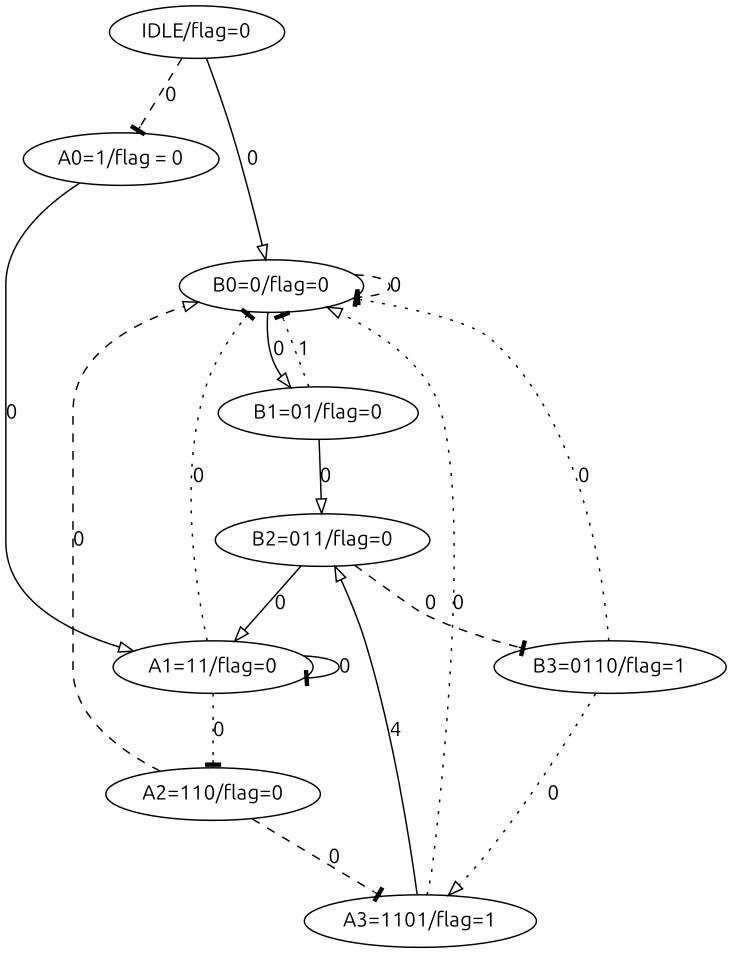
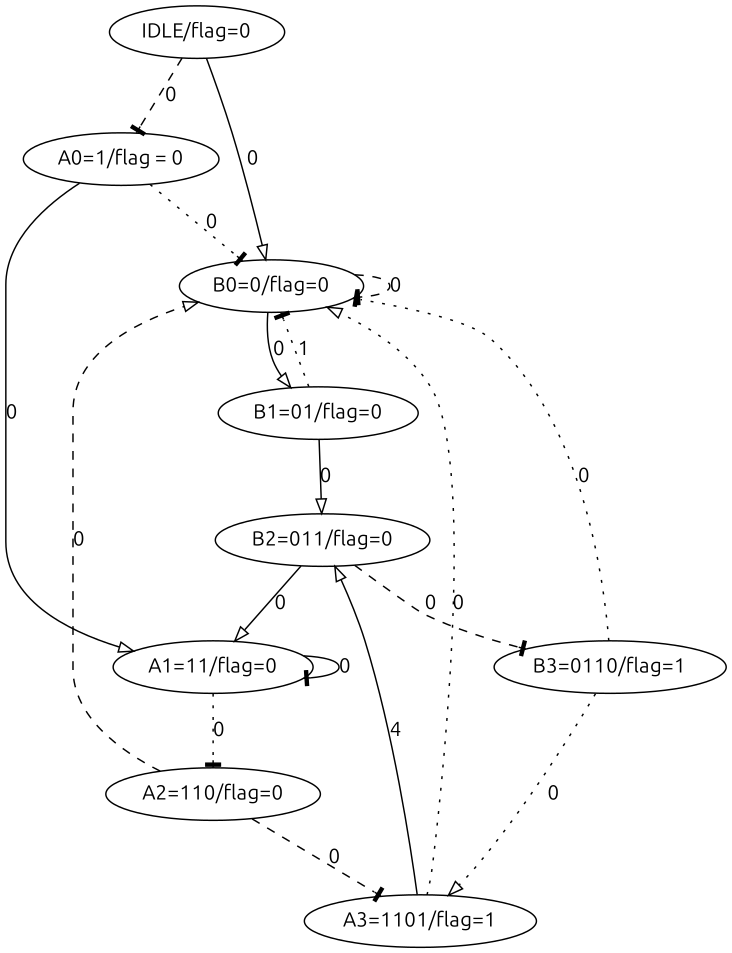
edge "A1=11/flag=0" -> "B0=0/flag=0": now "A0=1/flag = 0" -> "B0=0/flag=0"
